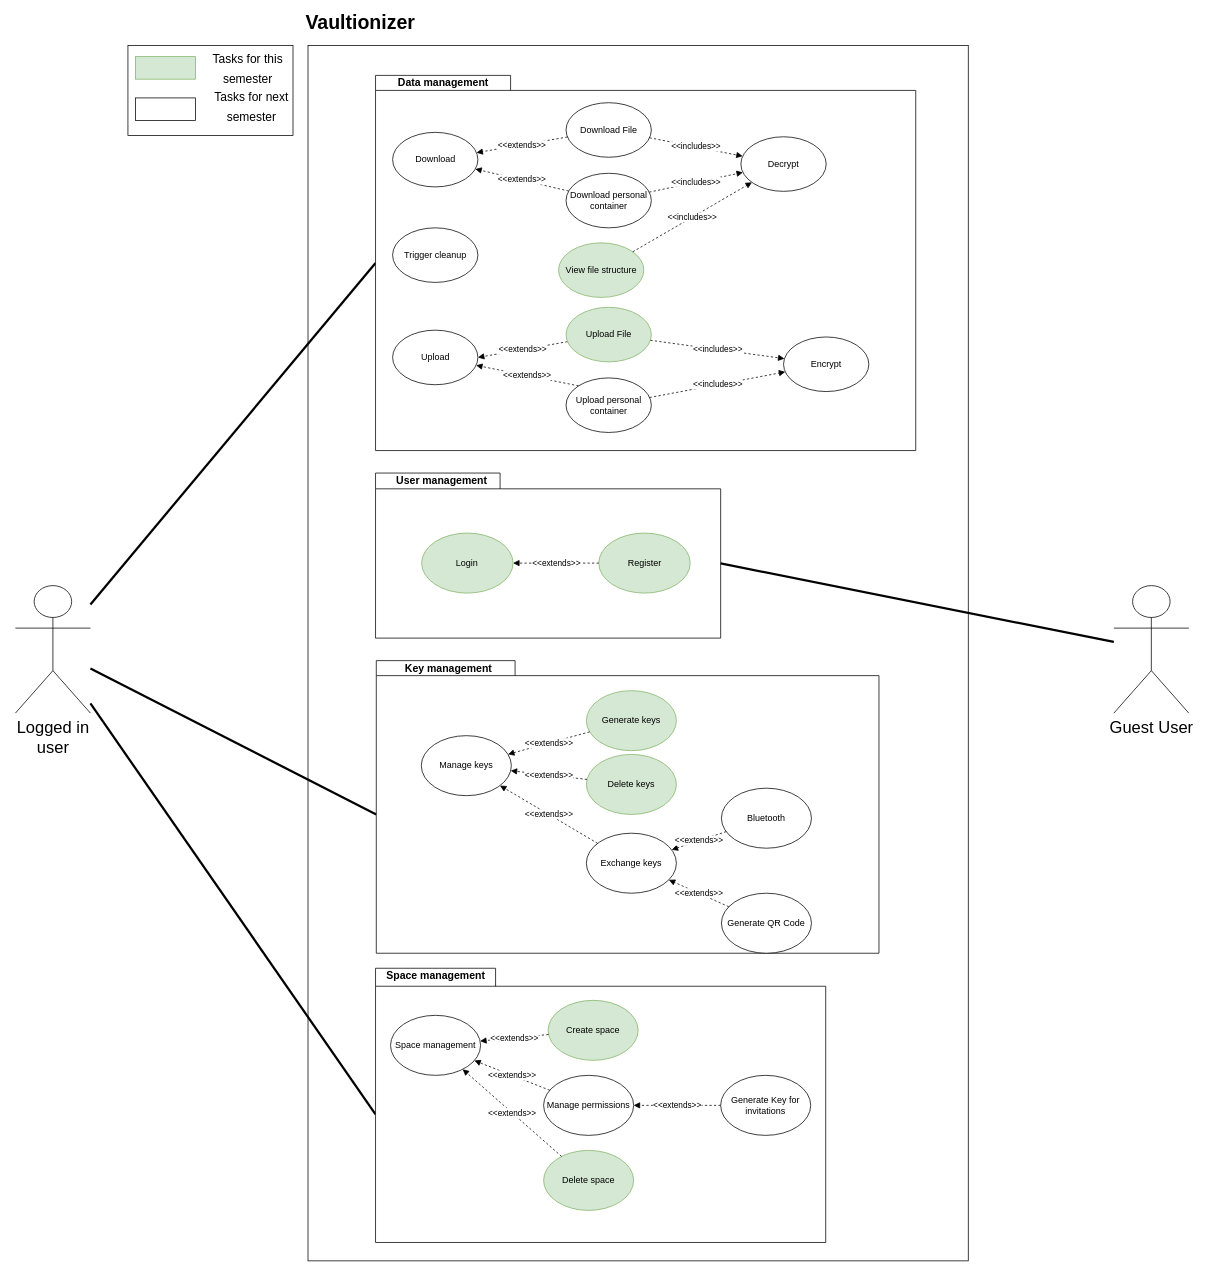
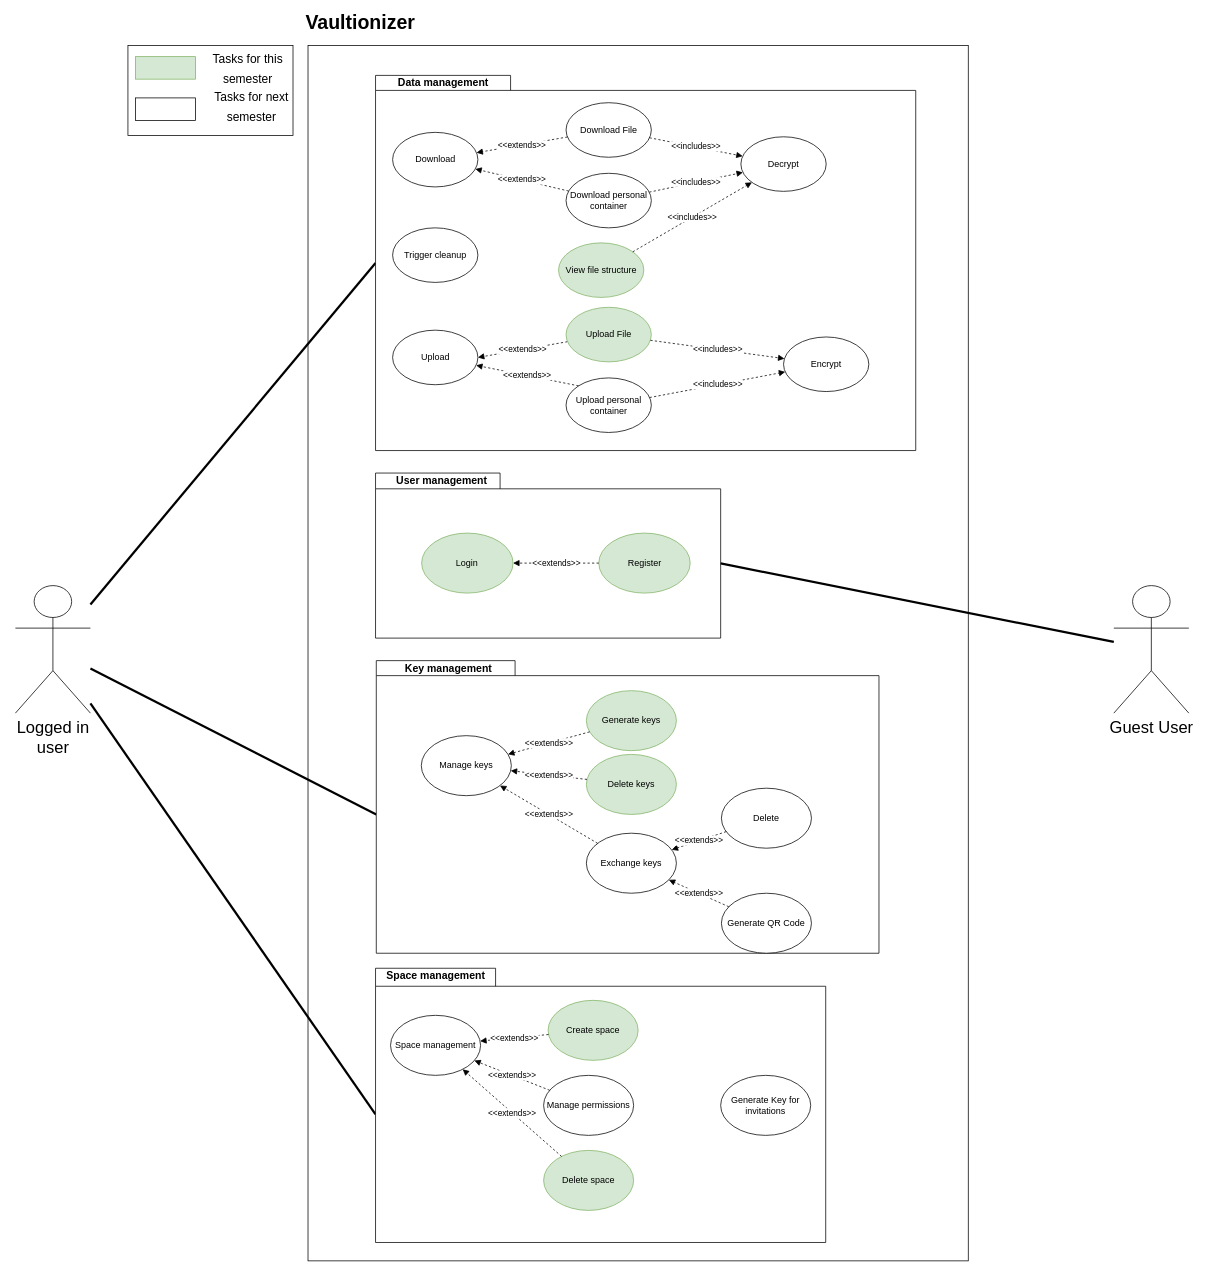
node "Bluetooth": label "Bluetooth" -> "Delete"
edge "Generate Key for invitations" -> "Manage permissions": removed, label "<<extends>>"
